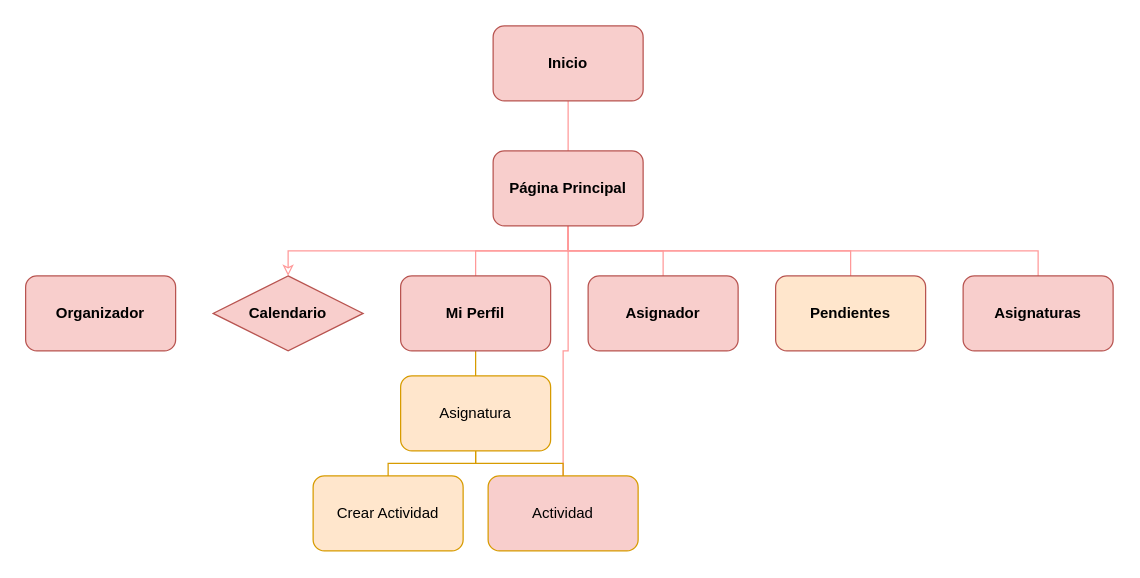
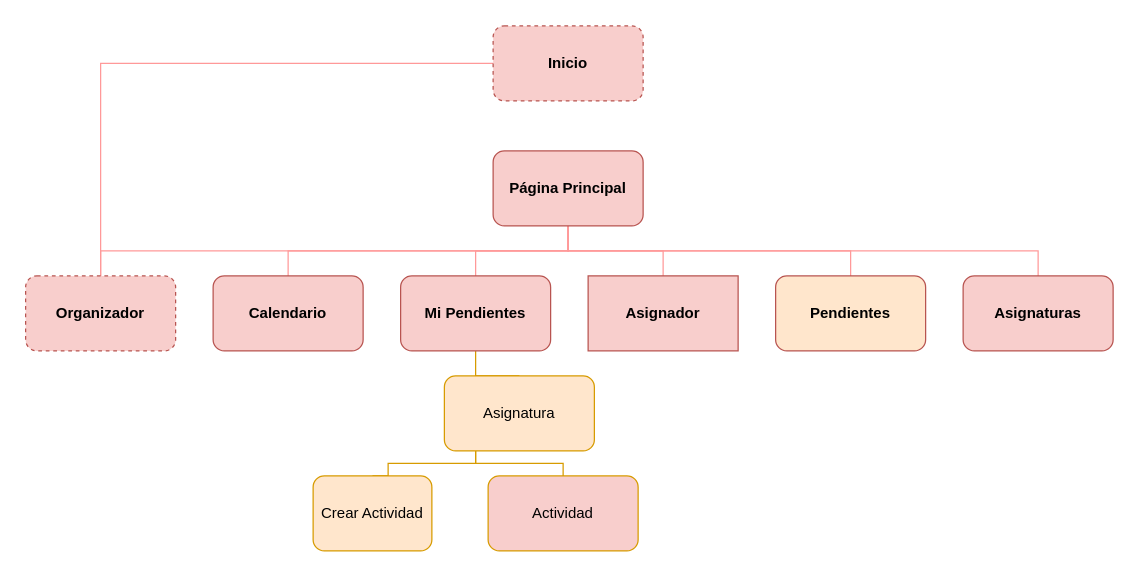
node "Inicio": style solid -> dashed
edge "Inicio" -- "Página Principal": now "Inicio" -- "Organizador"
edge "Página Principal" -> "Calendario": arrowhead classic -> none
node "Organizador": style solid -> dashed
node "Calendario": shape diamond -> rounded rectangle
node "Mi Perfil": label "Mi Perfil" -> "Mi Pendientes"
node "Asignador": shape rounded rectangle -> rectangle
edge "Página Principal" -- "Actividad": now "Página Principal" -- "Organizador"
node "Asignatura": moved (476, 413) -> (519, 413)
node "Crear Actividad": size 150x75 -> 119x75
